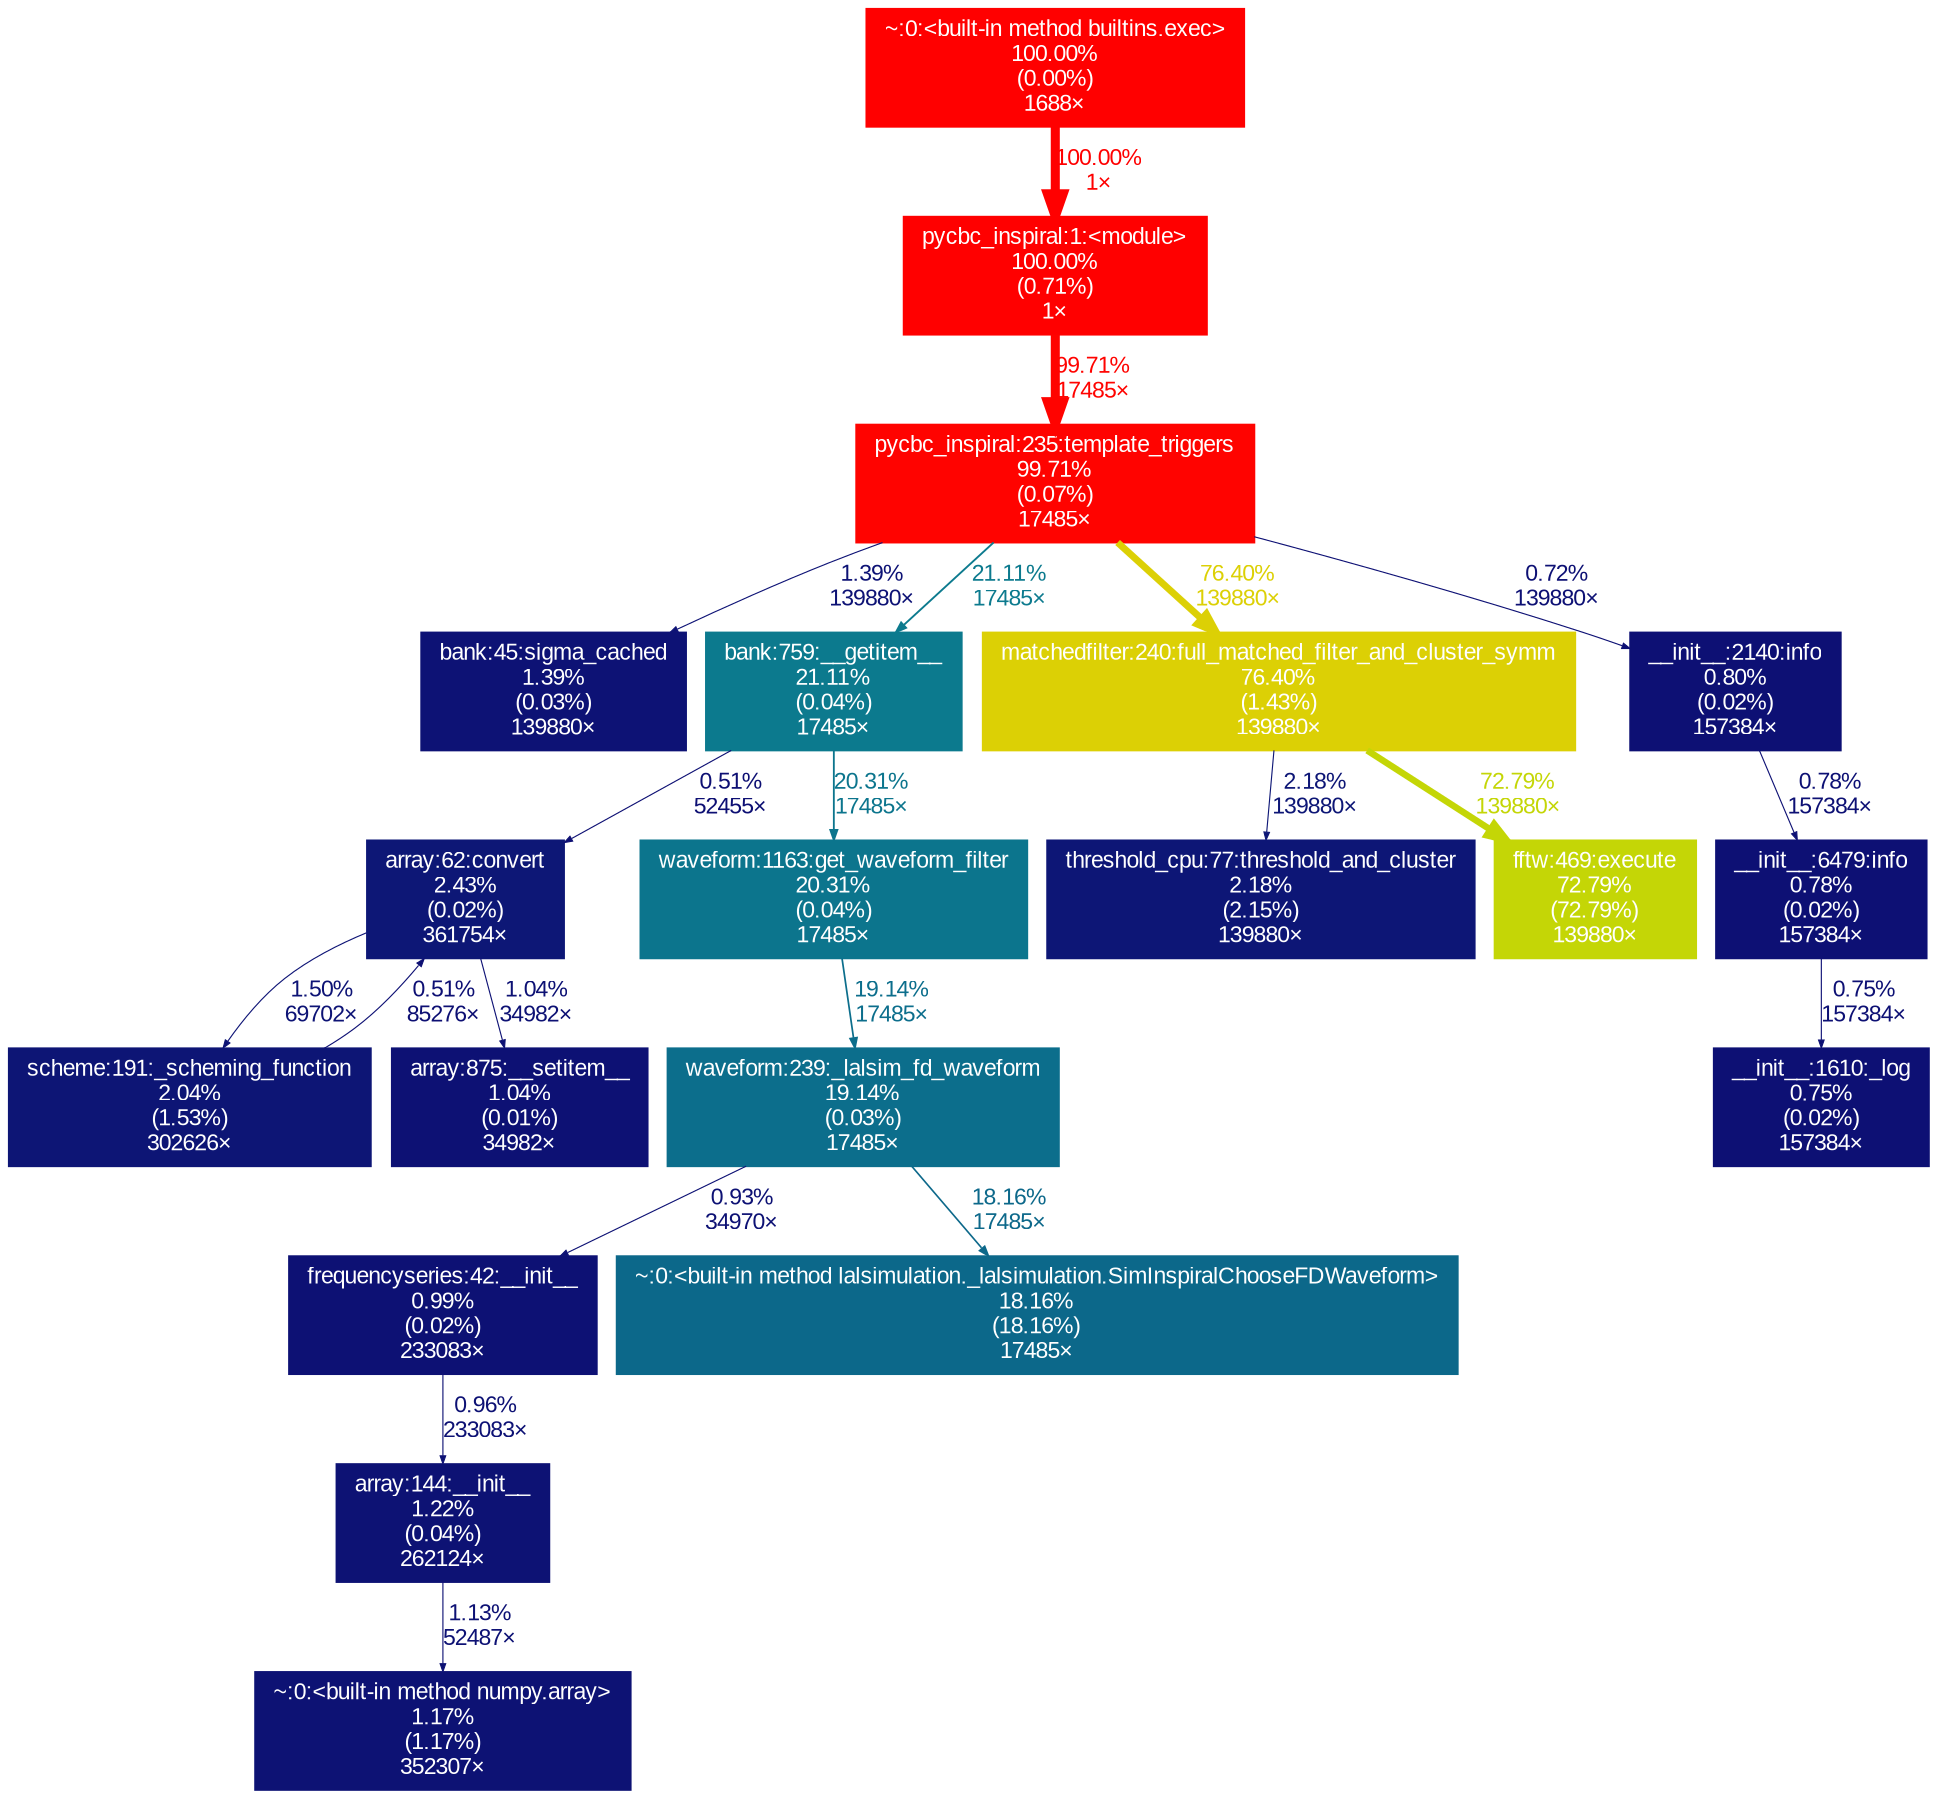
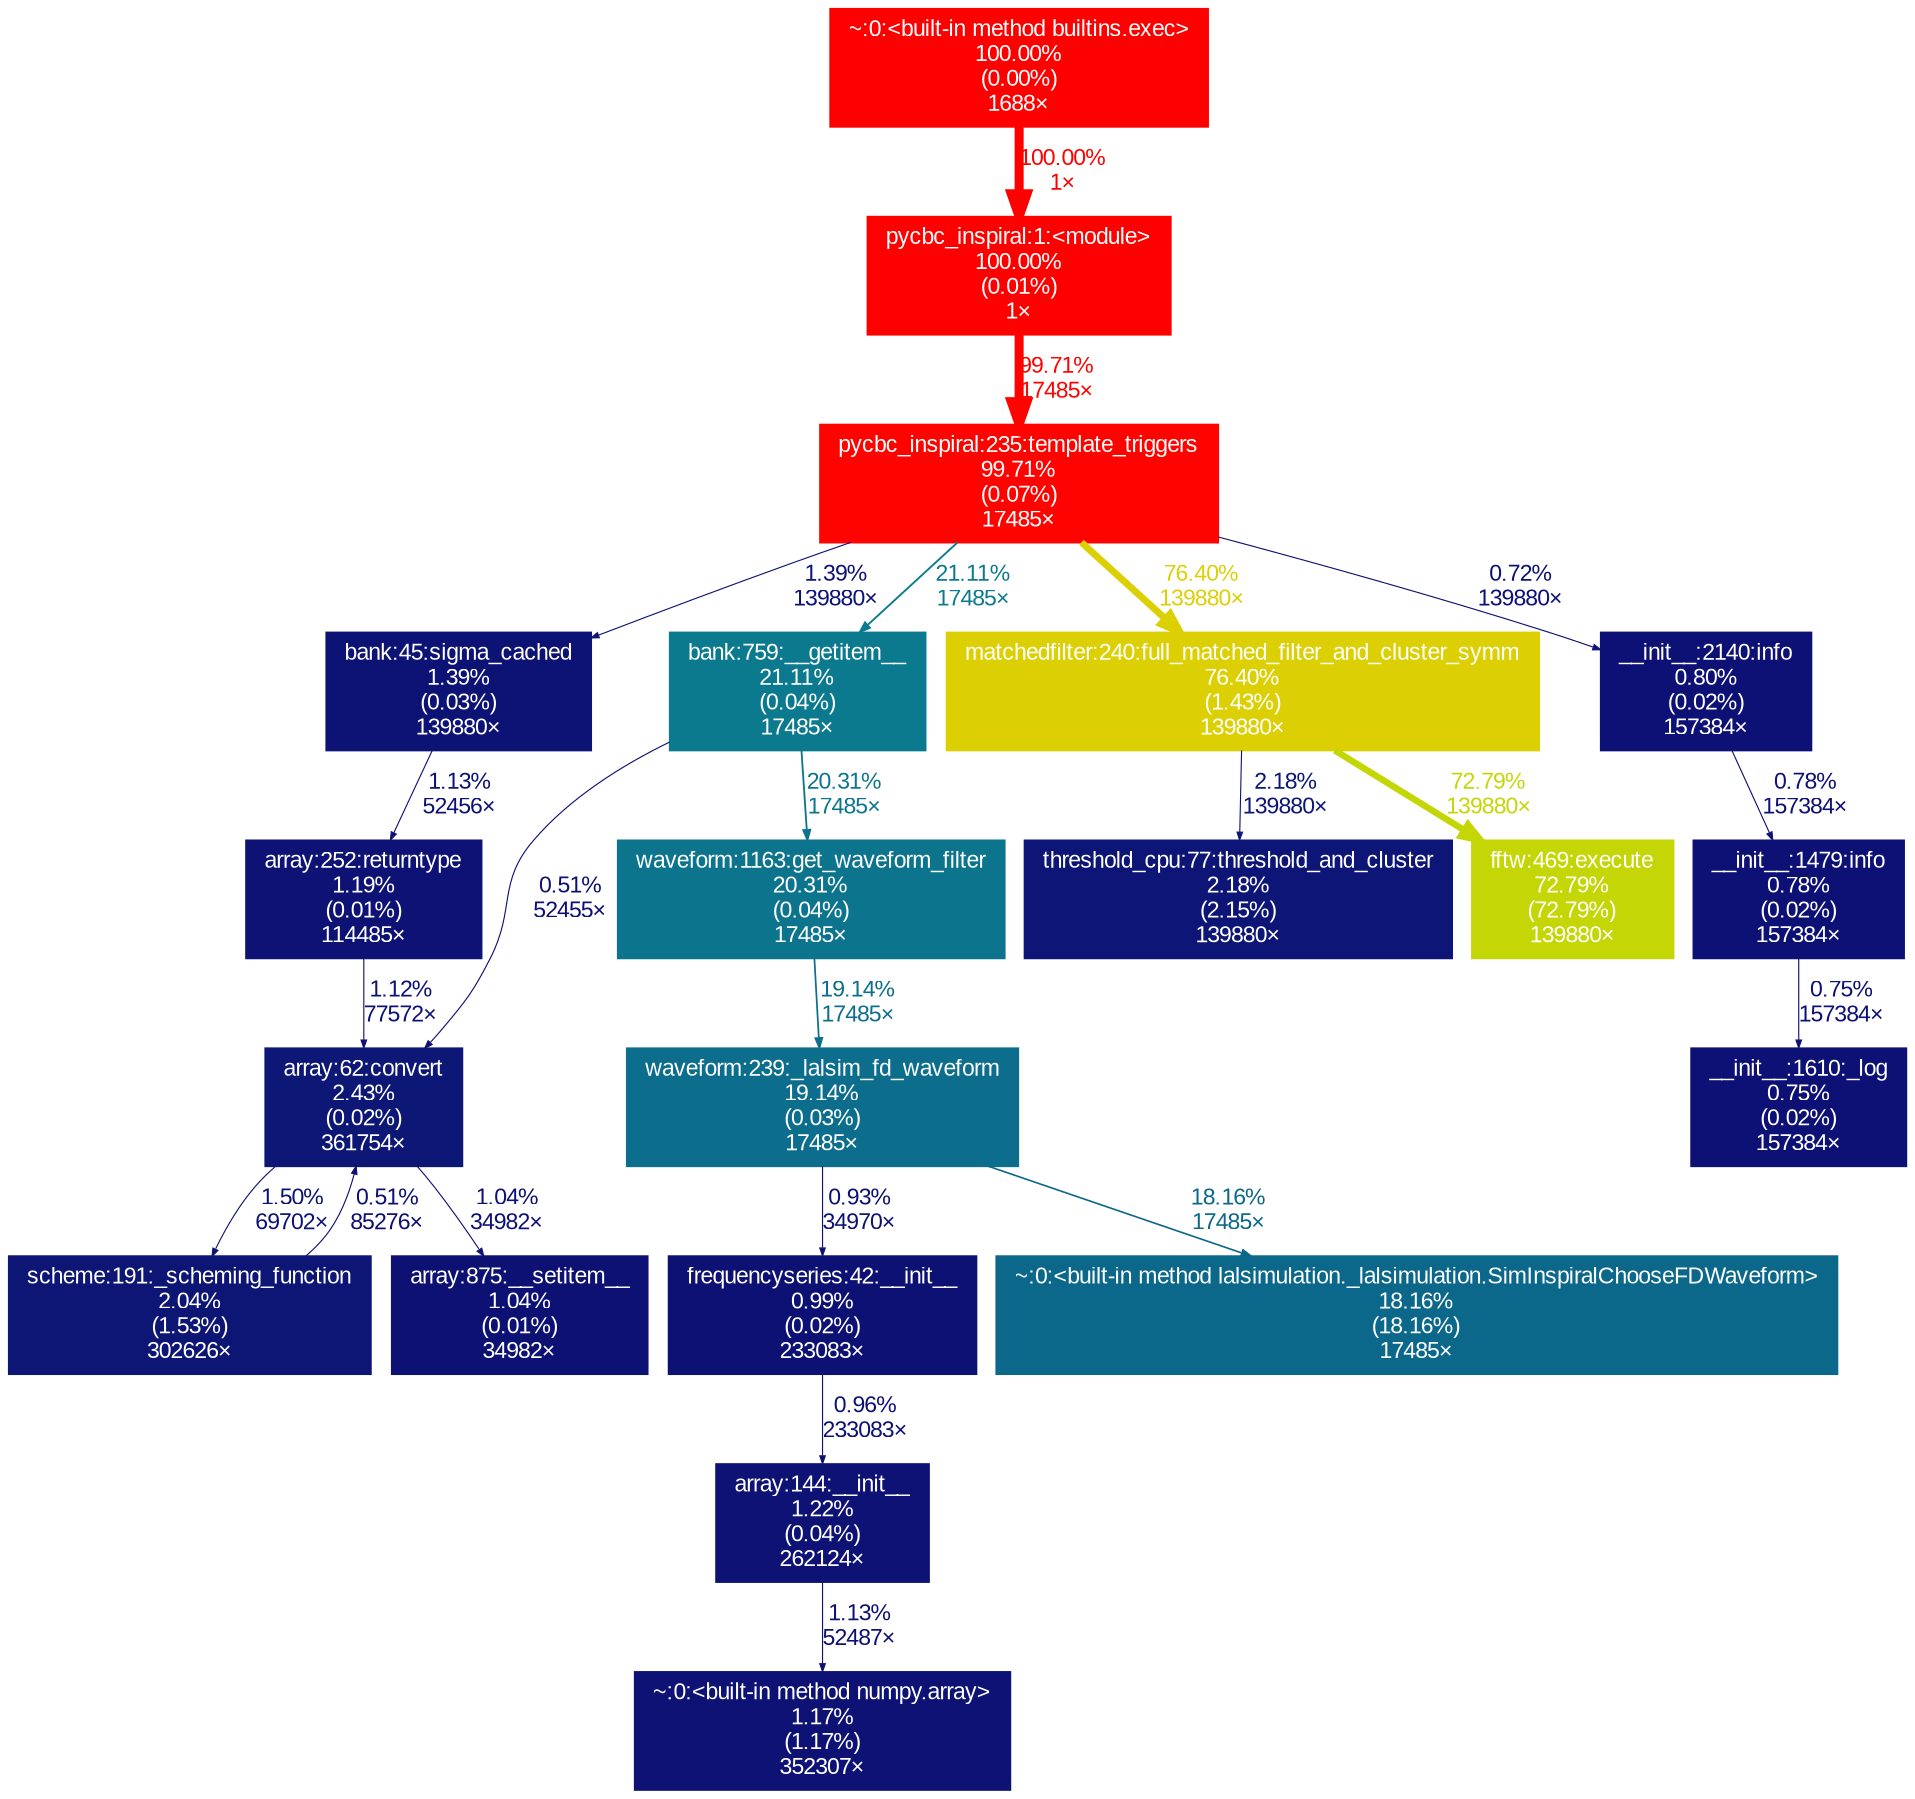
node "pycbc_inspiral:1:<module> 100.00% (0.71%) 1×": label "pycbc_inspiral:1:<module> 100.00% (0.71%) 1×" -> "pycbc_inspiral:1:<module> 100.00% (0.01%) 1×"
node "array:252:returntype 1.19% (0.01%) 114485×": added
node "__init__:6479:info 0.78% (0.02%) 157384×": label "__init__:6479:info 0.78% (0.02%) 157384×" -> "__init__:1479:info 0.78% (0.02%) 157384×"
